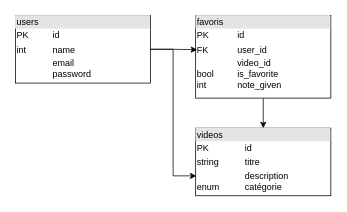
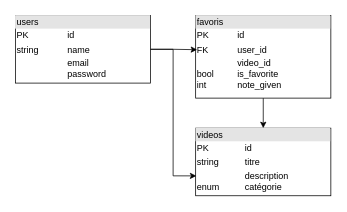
node "users PK id int name email password": label "users PK id int name email password" -> "users PK id string name email password"
